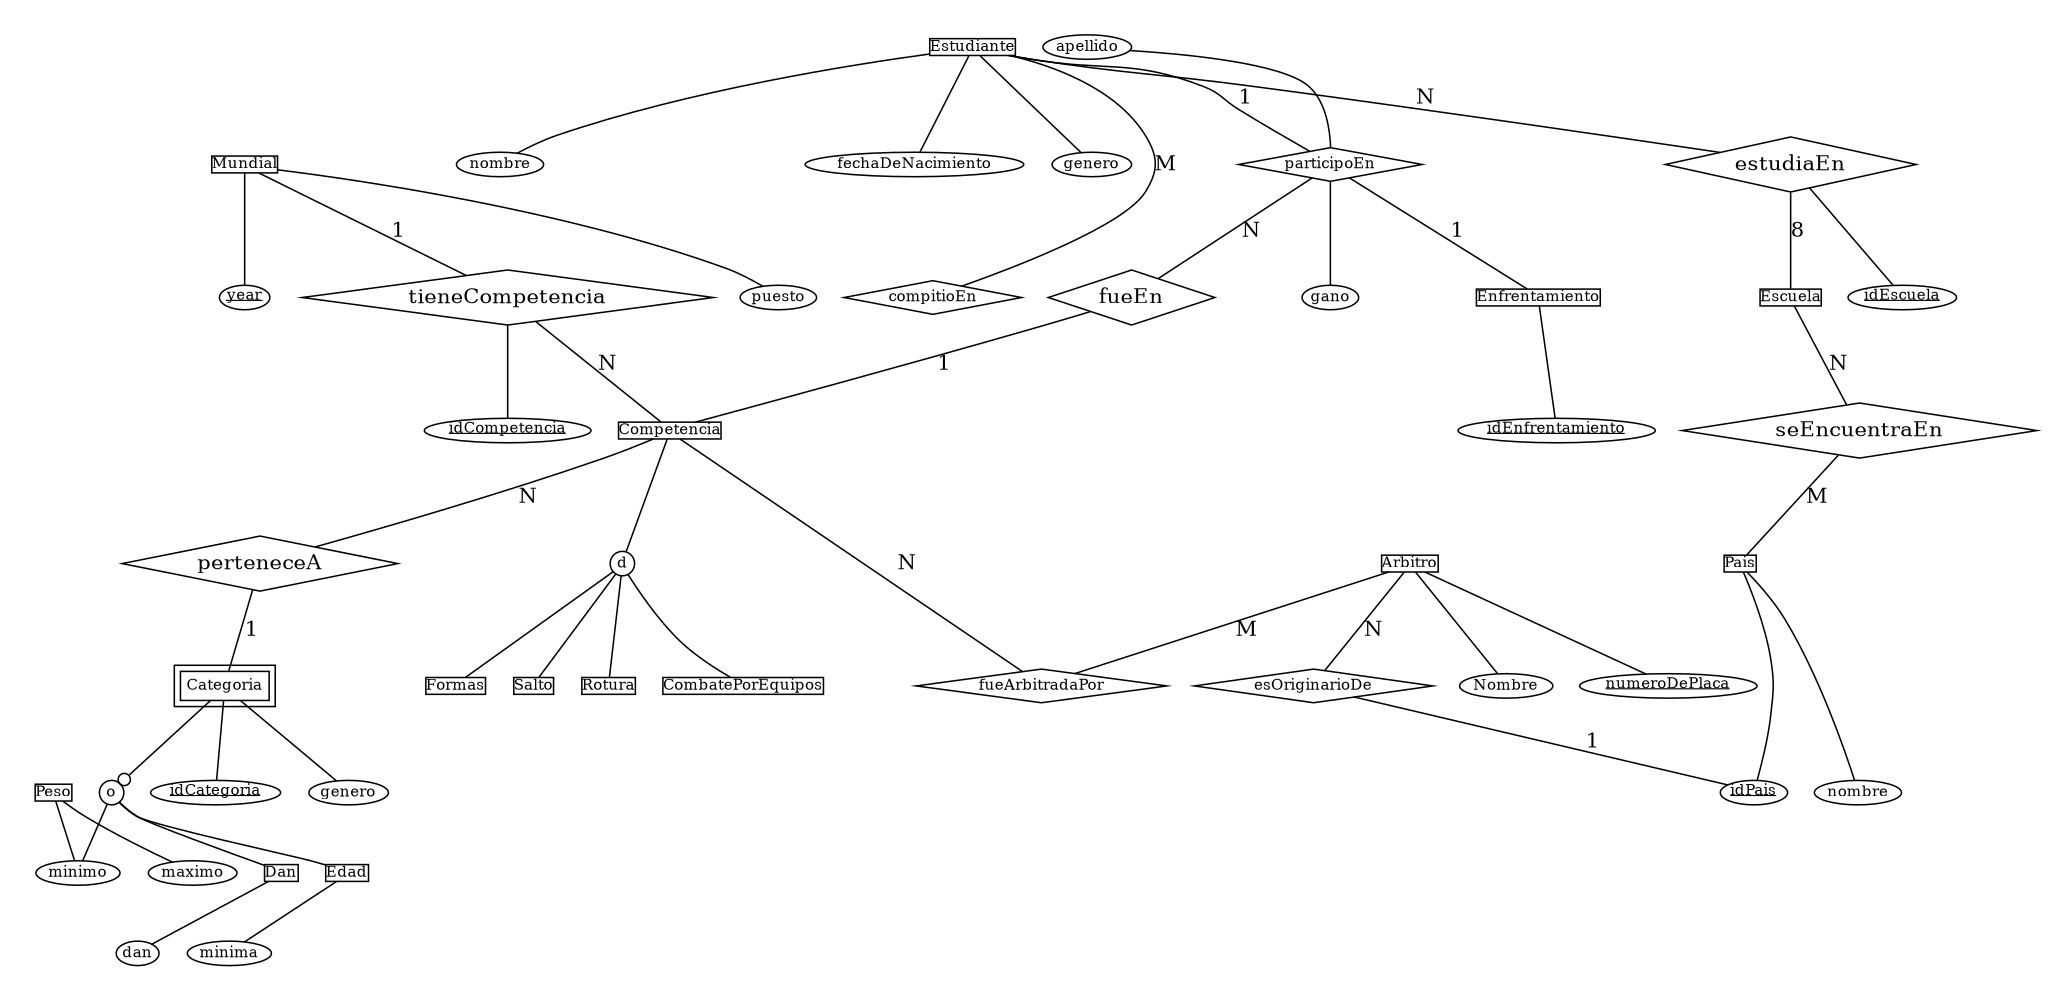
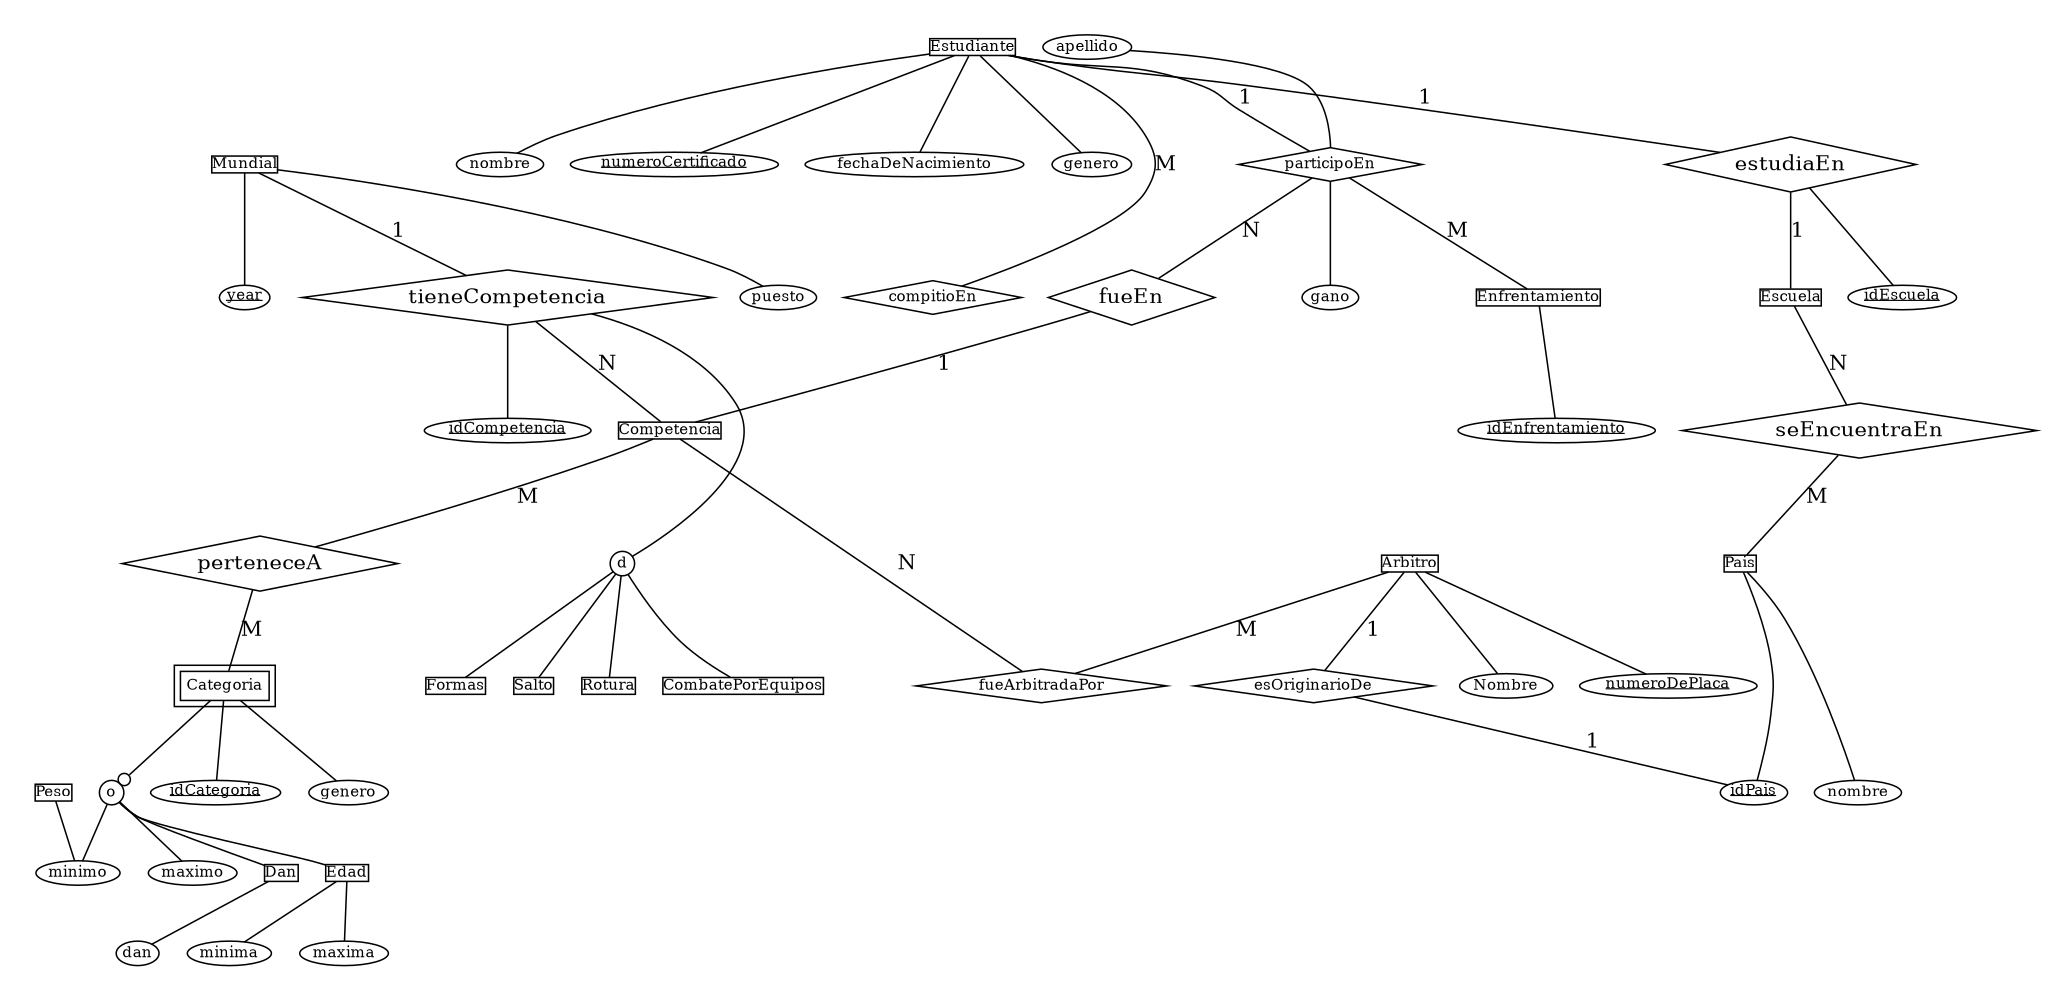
edge "Estudiante" -- "estudiaEn": label "N" -> "1"
node "numeroCertificado": added
edge "participoEn" -- "Enfrentamiento": label "1" -> "M"
edge "estudiaEn" -- "Escuela": label "8" -> "1"
edge "Competencia" -- "d": now "tieneCompetencia" -- "d"
edge "Competencia" -- "perteneceA": label "N" -> "M"
edge "perteneceA" -- "Categoria": label "1" -> "M"
edge "Arbitro" -- "esOriginarioDe": label "N" -> "1"
edge "Peso" -- "maximo": now "o" -- "maximo"
node "maxima": added
